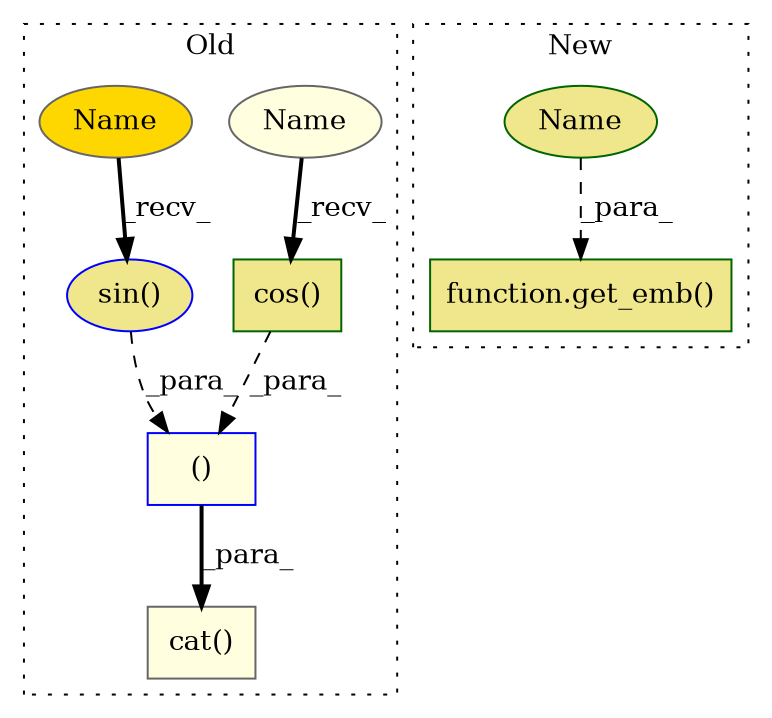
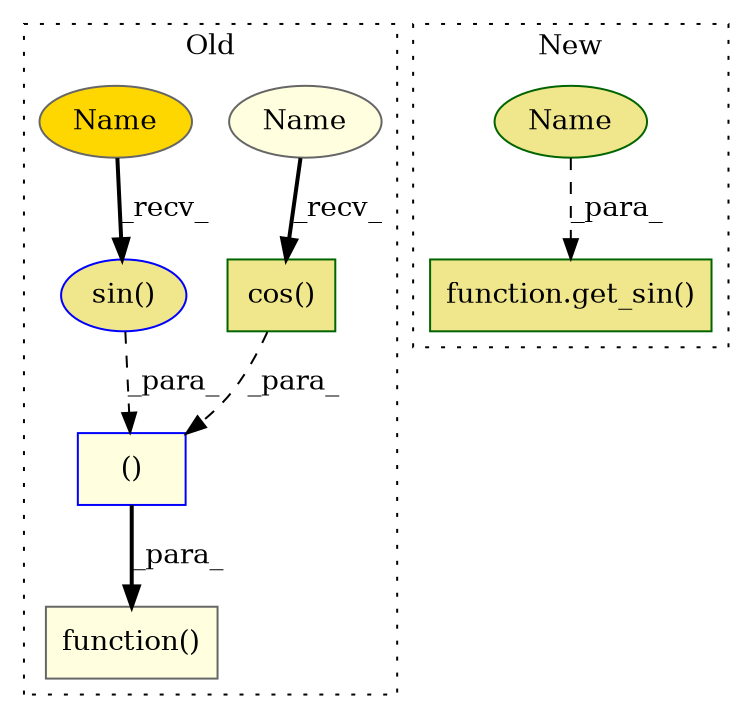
node "function.get_emb()": label "function.get_emb()" -> "function.get_sin()"
node "cat()": label "cat()" -> "function()"
